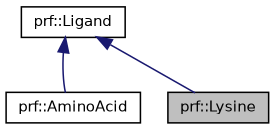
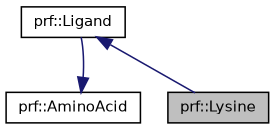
edge "prf::AminoAcid" -> "prf::Ligand": reversed
